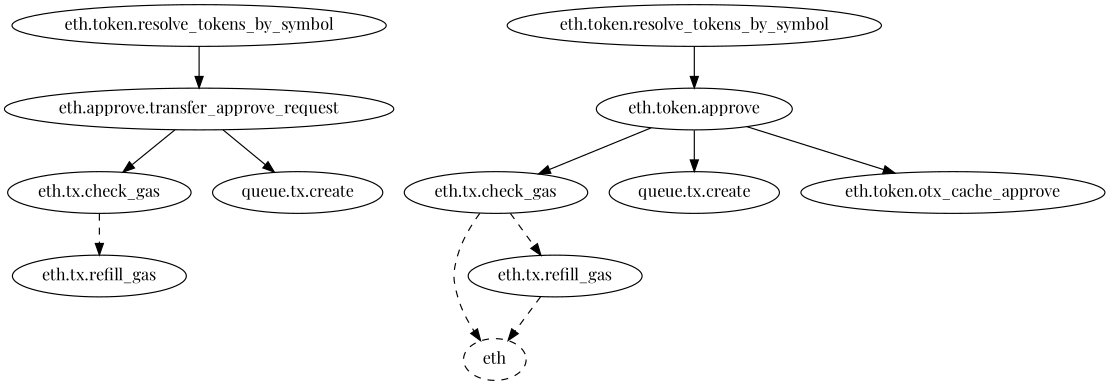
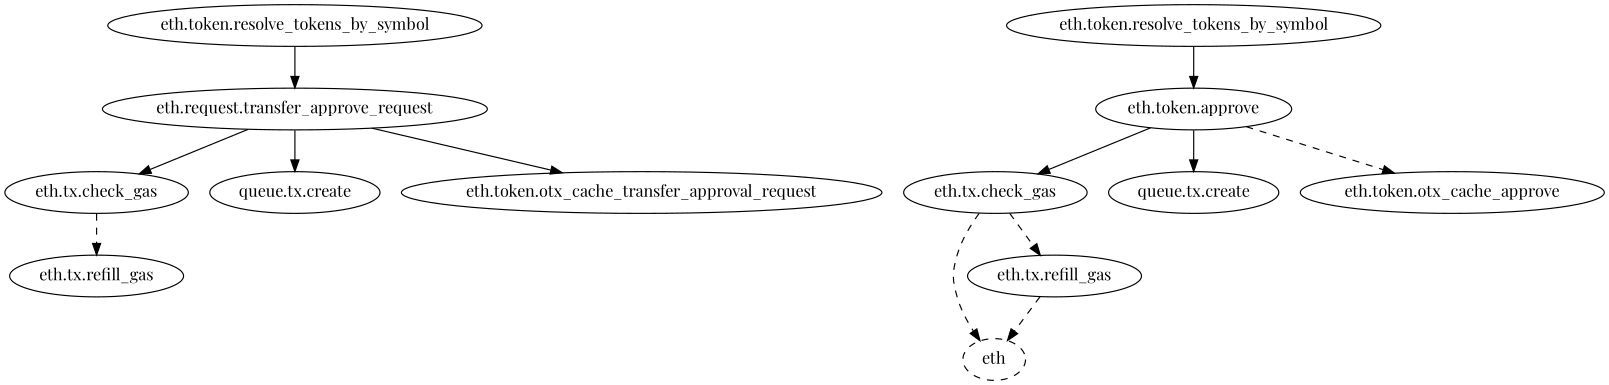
node "eth.approve.transfer_approve_request": label "eth.approve.transfer_approve_request" -> "eth.request.transfer_approve_request"
edge "eth.token.approve" -> "eth.token.otx_cache_approve": style solid -> dashed
node "eth.token.otx_cache_transfer_approval_request": added
